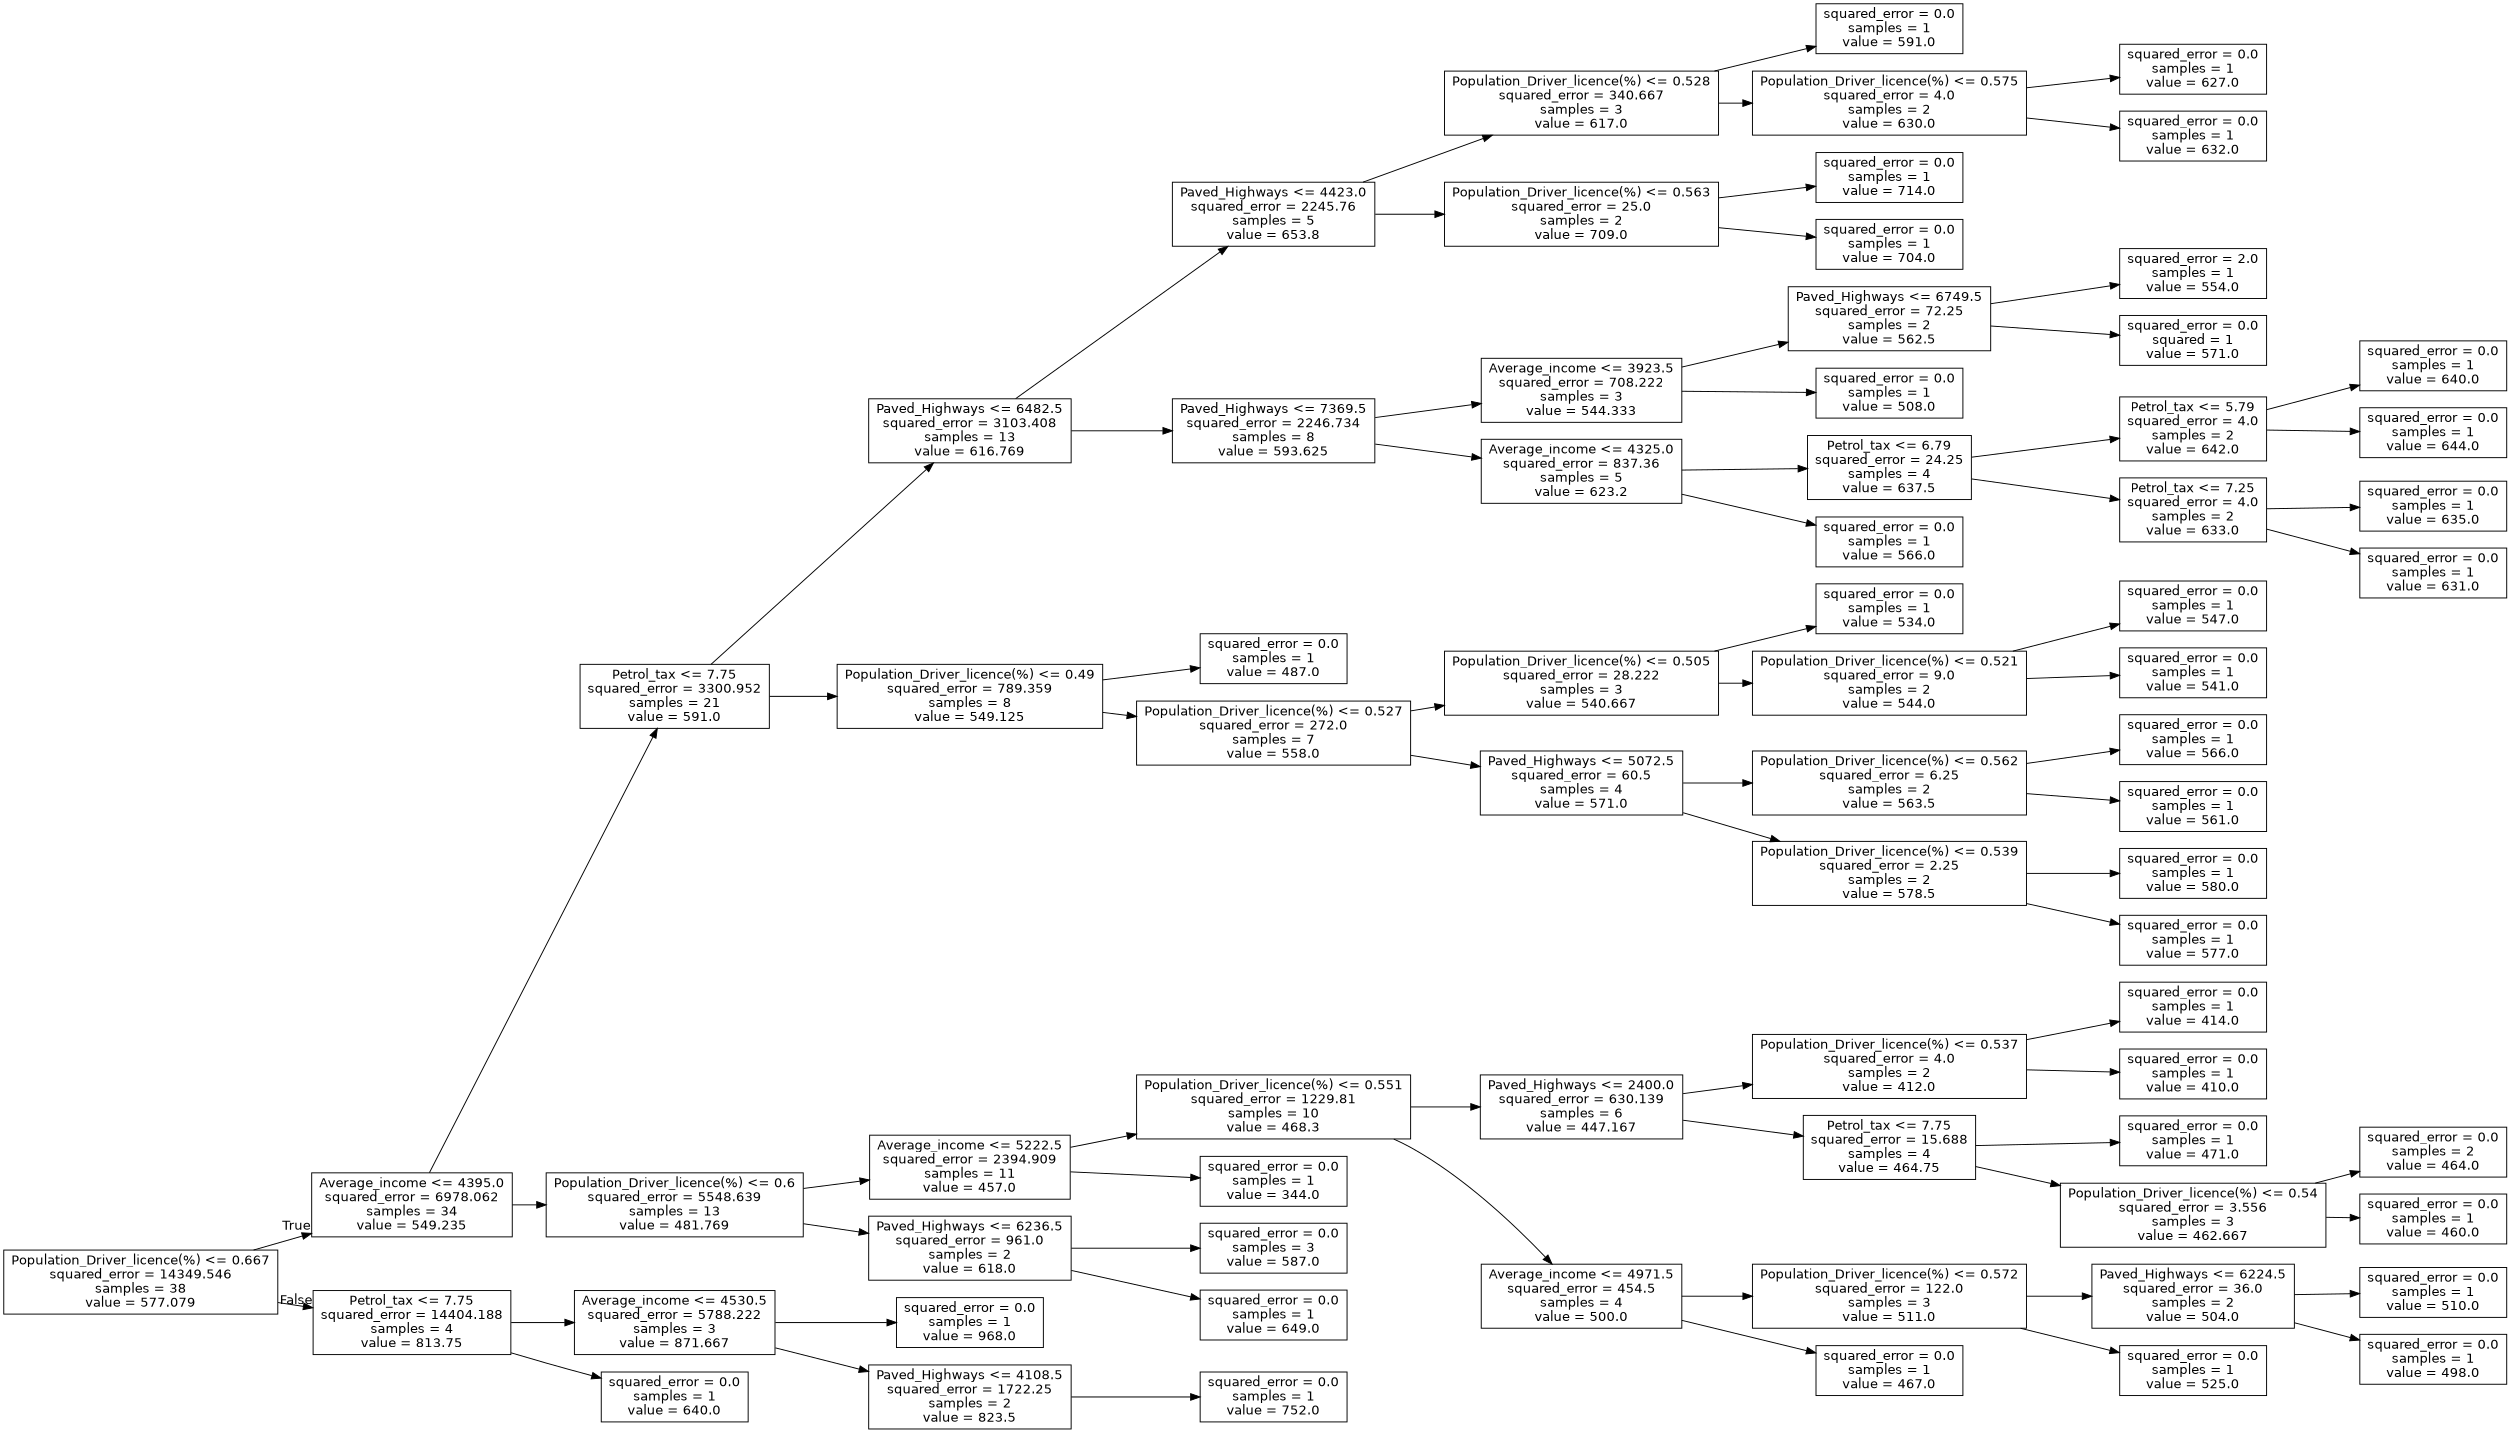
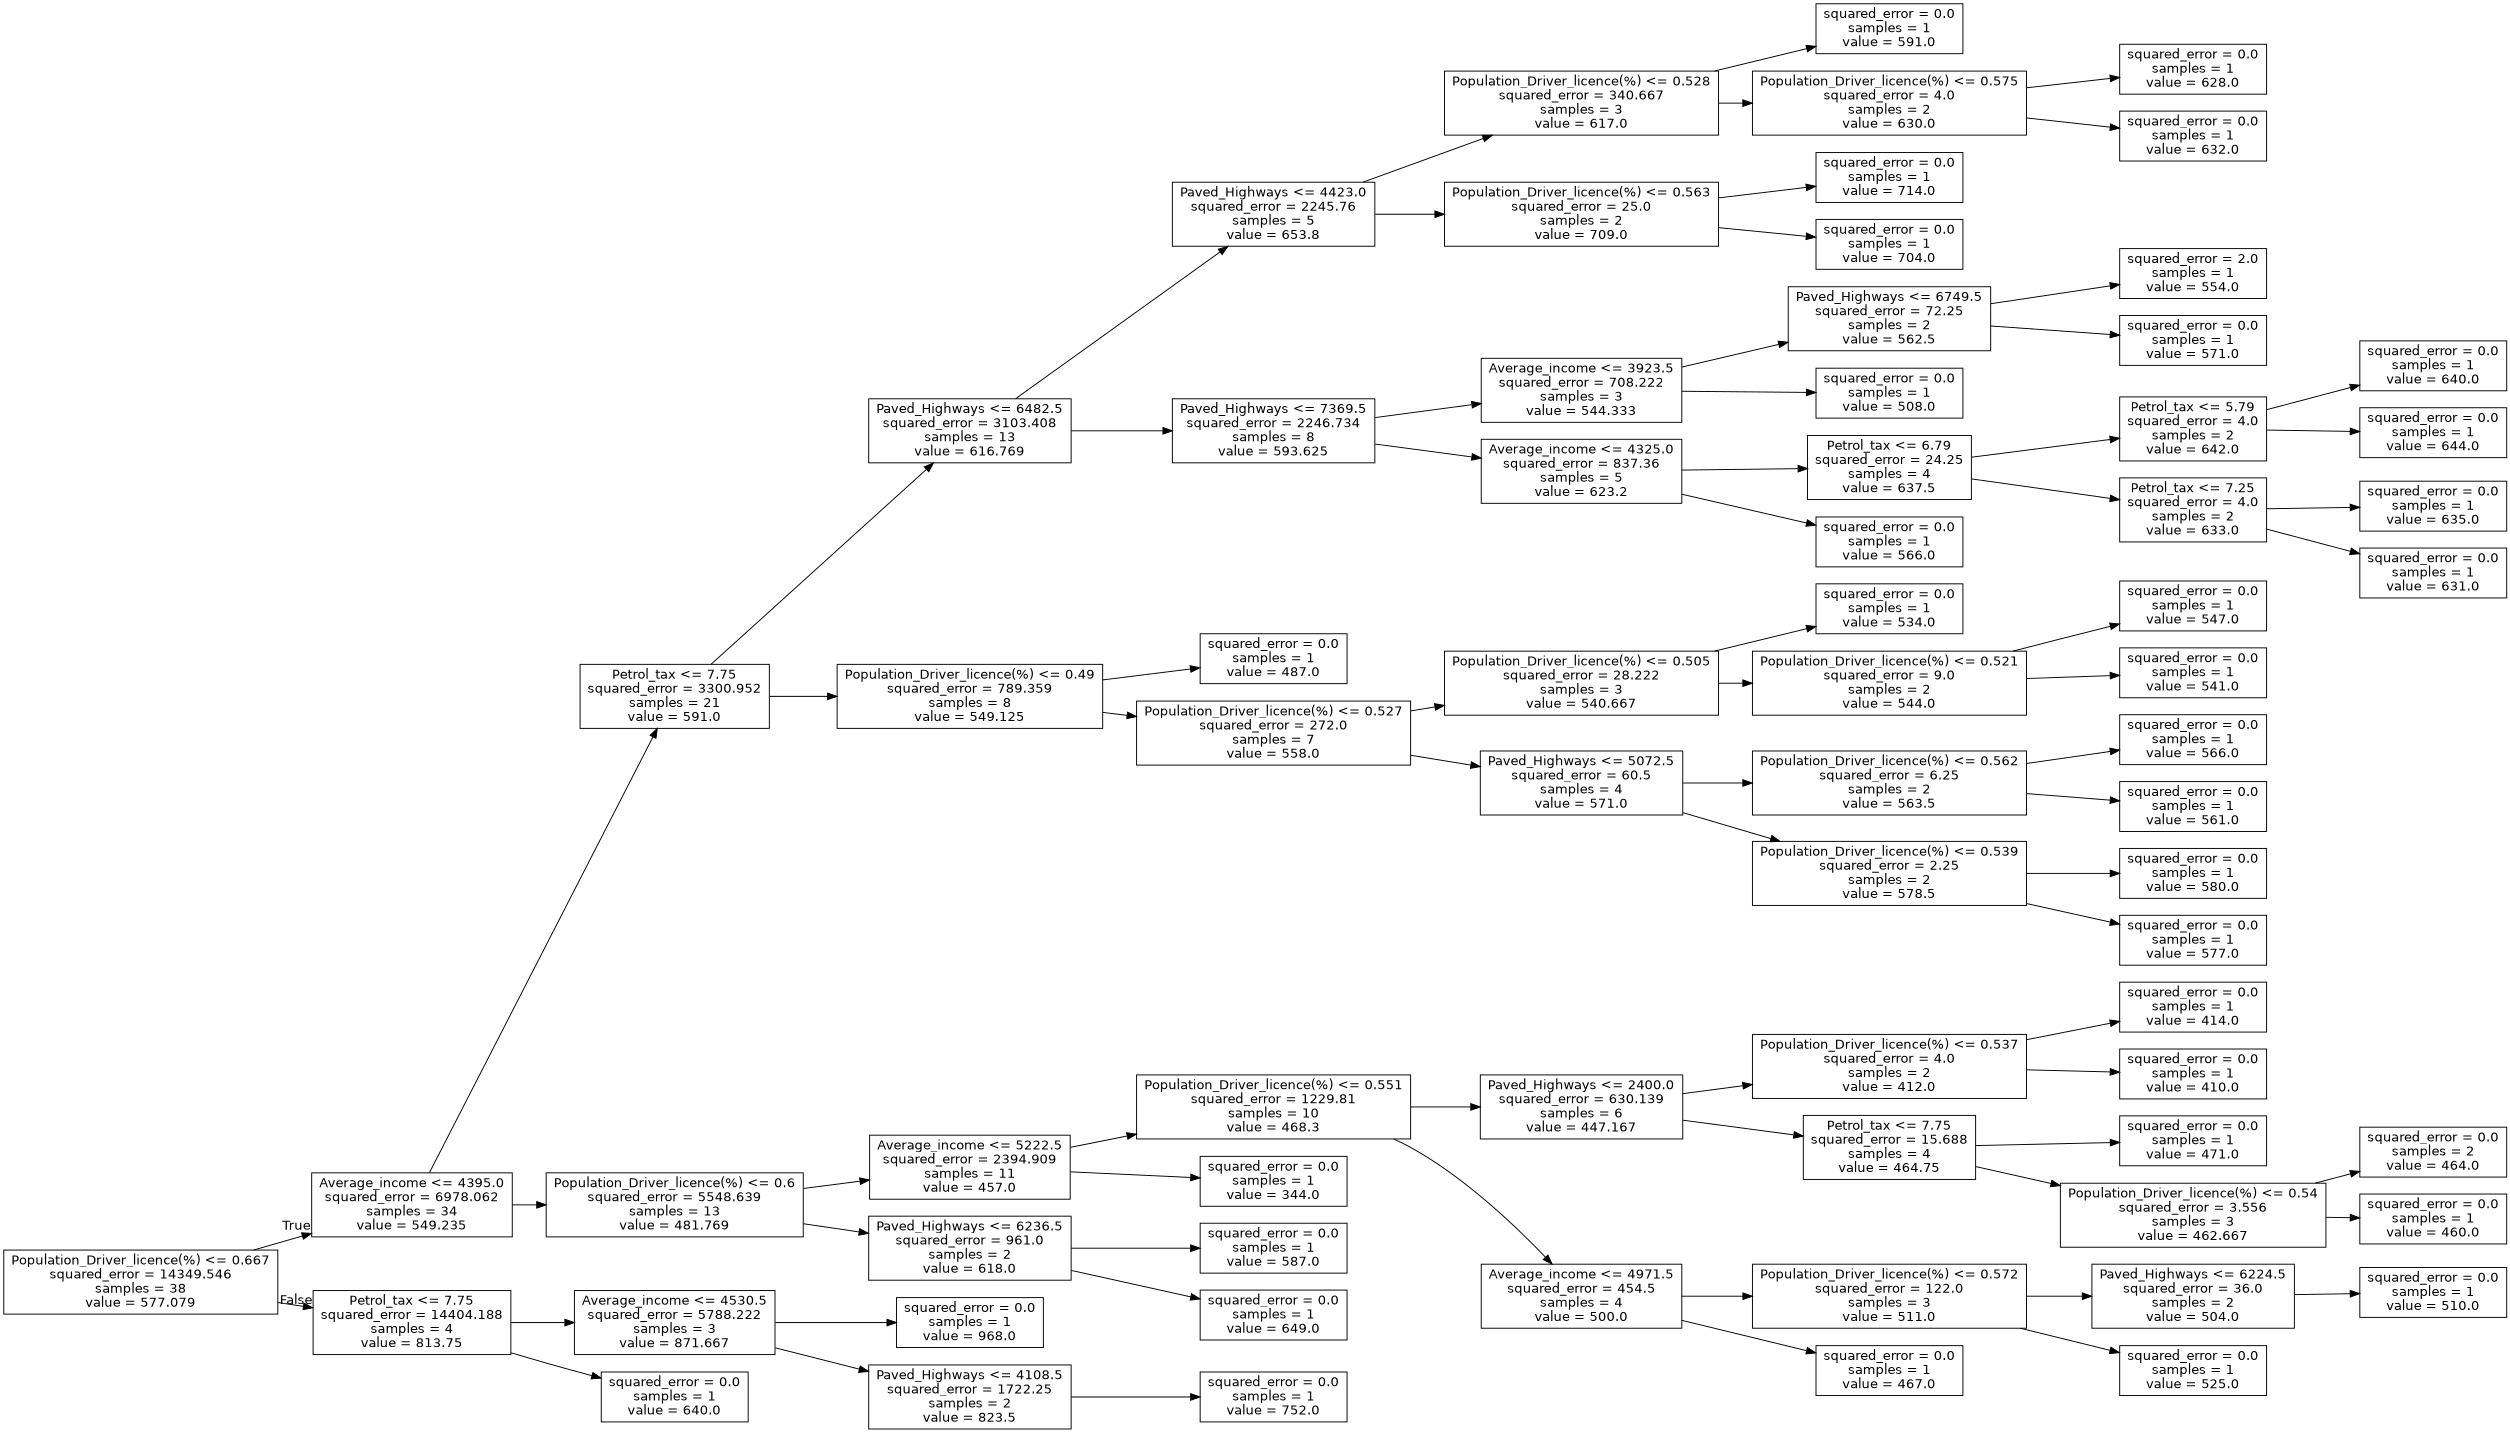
node "squared_error = 0.0 samples = 1 value = 627.0": label "squared_error = 0.0 samples = 1 value = 627.0" -> "squared_error = 0.0 samples = 1 value = 628.0"
node "squared_error = 0.0 squared = 1 value = 571.0": label "squared_error = 0.0 squared = 1 value = 571.0" -> "squared_error = 0.0 samples = 1 value = 571.0"
node "squared_error = 0.0 samples = 3 value = 587.0": label "squared_error = 0.0 samples = 3 value = 587.0" -> "squared_error = 0.0 samples = 1 value = 587.0"
node "squared_error = 0.0 samples = 1 value = 498.0": removed
